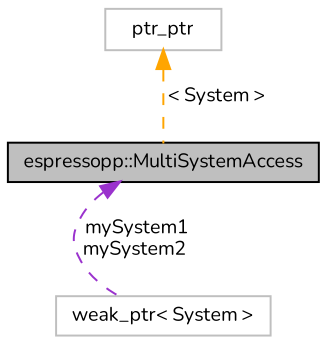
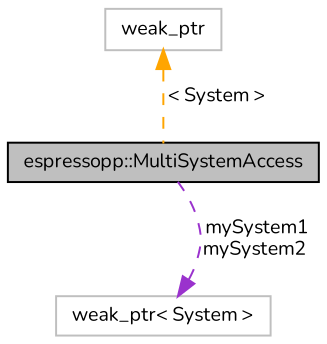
node "ptr_ptr": label "ptr_ptr" -> "weak_ptr"
edge "weak_ptr< System >" -> "espressopp::MultiSystemAccess": reversed
